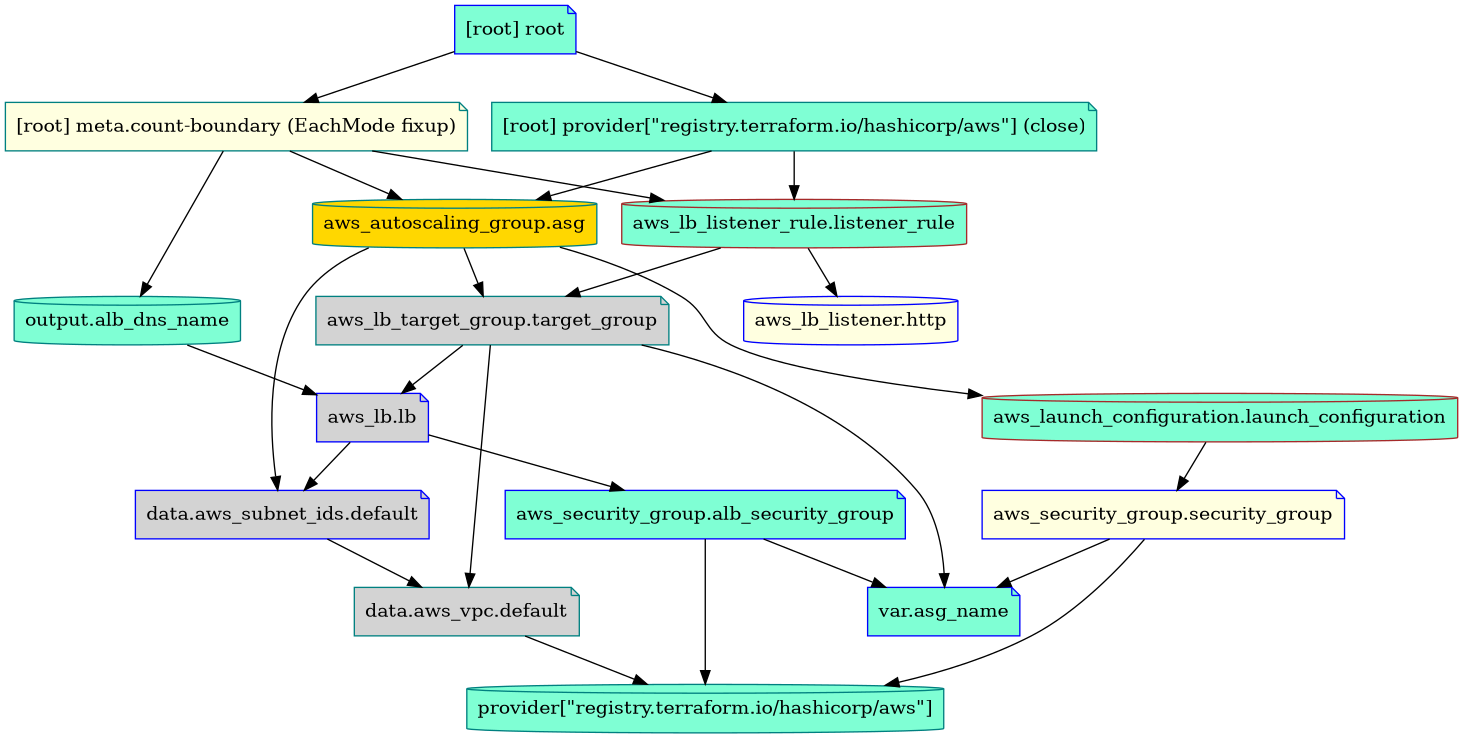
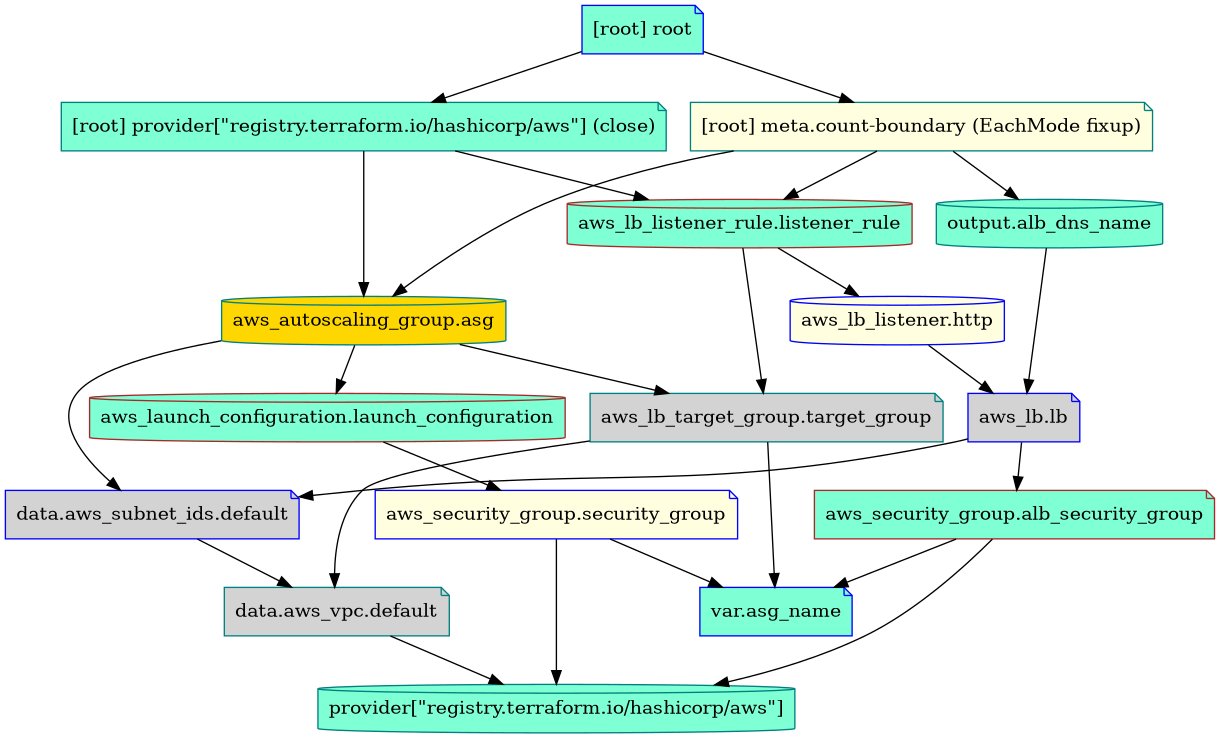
edge "aws_lb_target_group.target_group" -> "aws_lb.lb": now "aws_lb_listener.http" -> "aws_lb.lb"
node "aws_security_group.alb_security_group": color blue -> brown
